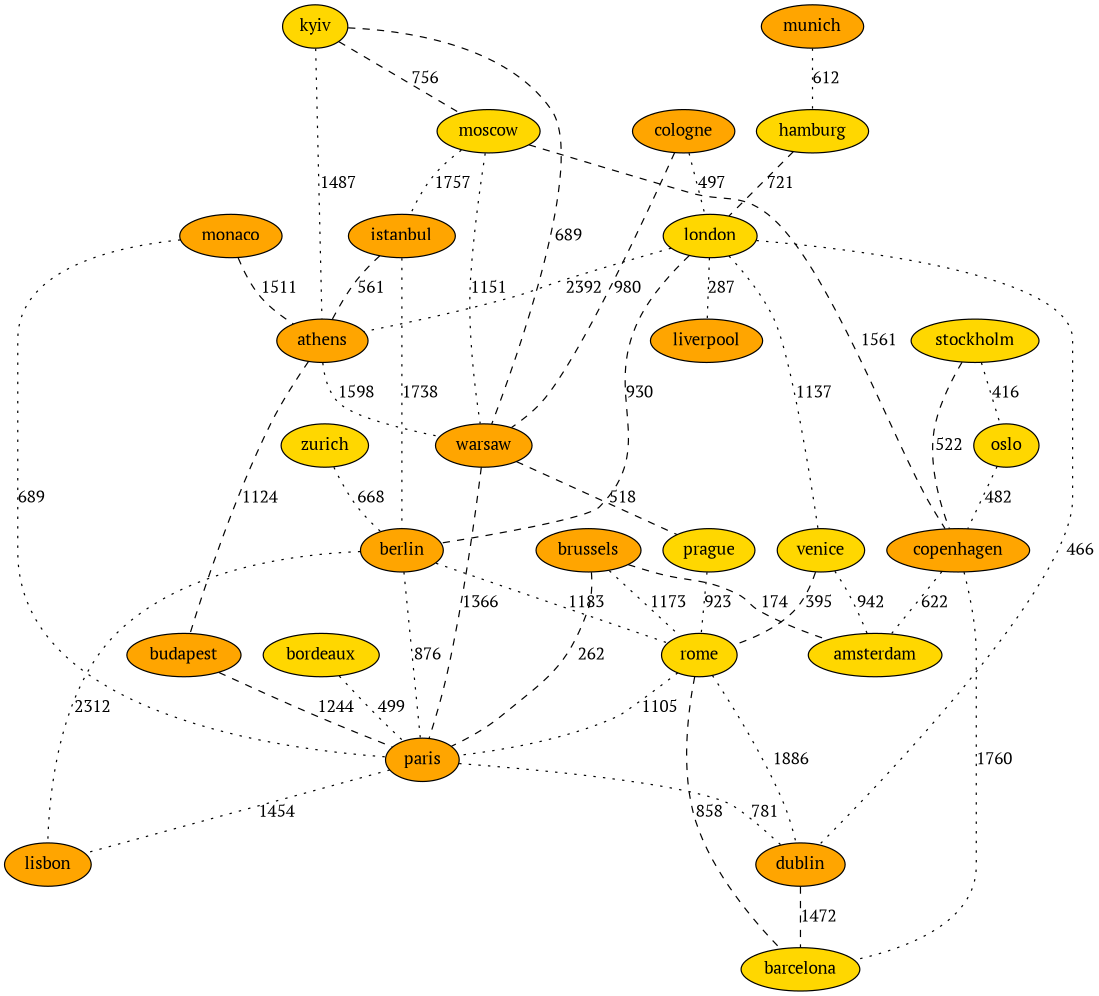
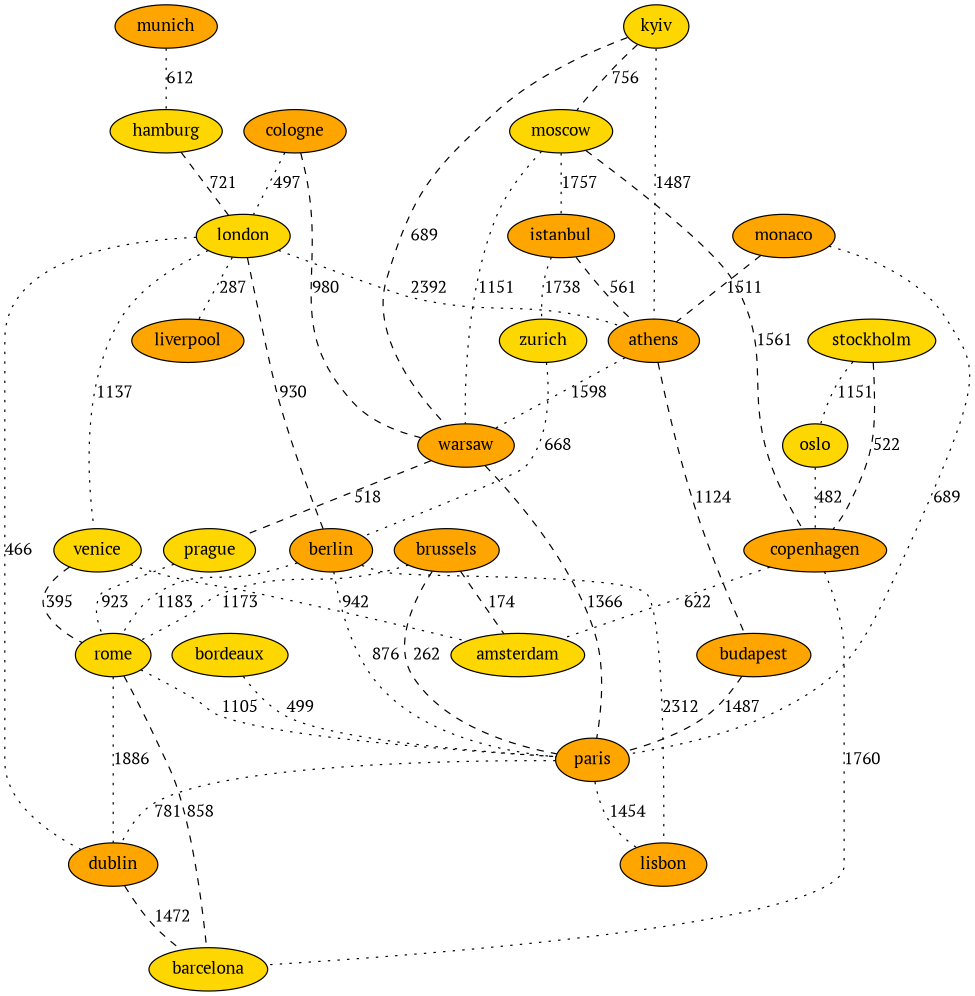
edge "istanbul" -- "berlin": now "istanbul" -- "zurich"
edge "stockholm" -- "oslo": label "416" -> "1151"
edge "budapest" -- "paris": label "1244" -> "1487"
